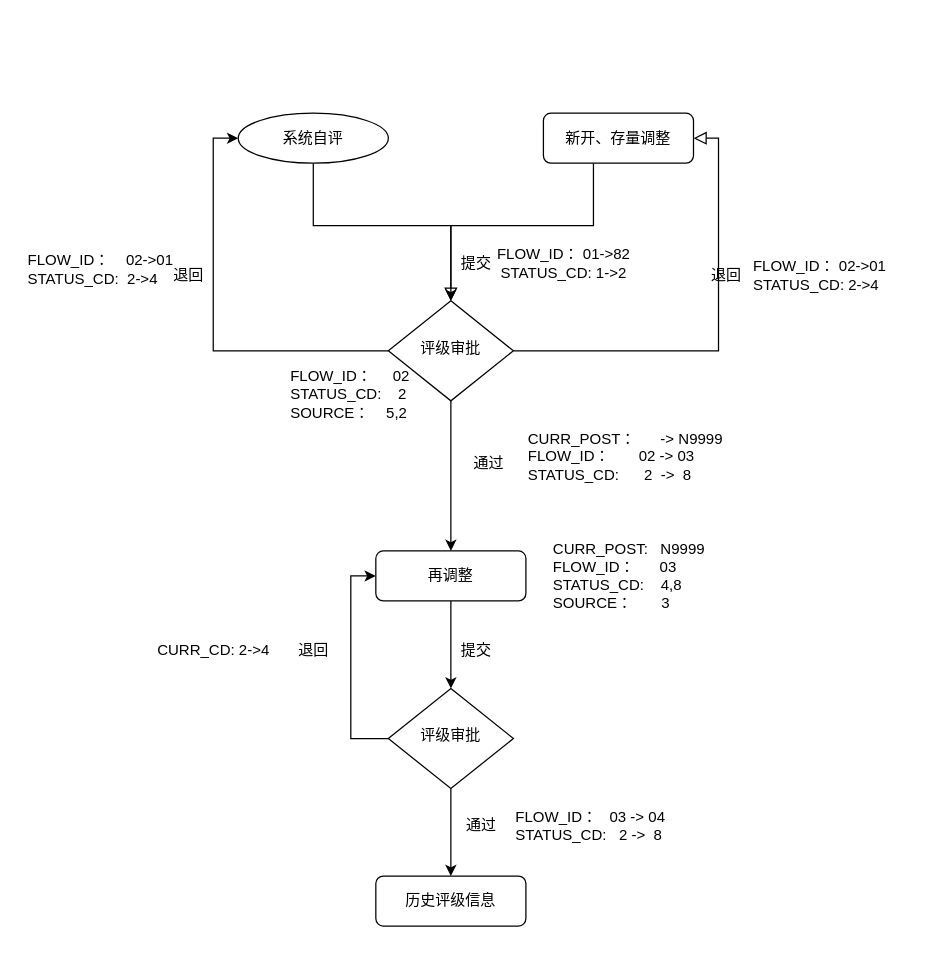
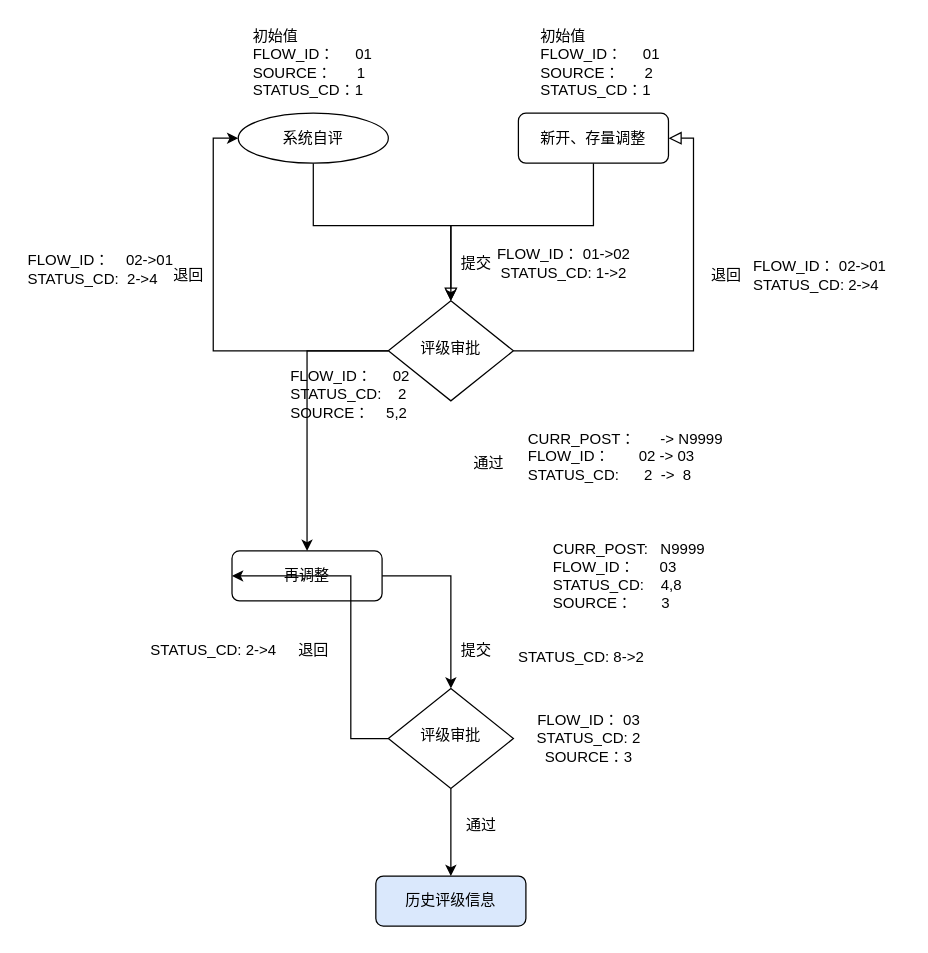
node "初始值 FLOW_ID： 01 SOURCE： 1 STATUS_CD：1": added
node "初始值 FLOW_ID： 01 SOURCE： 2 STATUS_CD：1": added
node "新开、存量调整": moved (618, 138) -> (593, 138)
node "FLOW_ID： 01->82 STATUS_CD: 1->2": label "FLOW_ID： 01->82 STATUS_CD: 1->2" -> "FLOW_ID： 01->02 STATUS_CD: 1->2"
node "再调整": moved (451, 576) -> (307, 576)
node "CURR_CD: 2->4": label "CURR_CD: 2->4" -> "STATUS_CD: 2->4"
node "STATUS_CD: 8->2": added
node "FLOW_ID： 03 STATUS_CD: 2 SOURCE：3": added
node "FLOW_ID： 03 -> 04 STATUS_CD: 2 -> 8": removed
node "历史评级信息": fillcolor #ffffff -> #dae8fc
